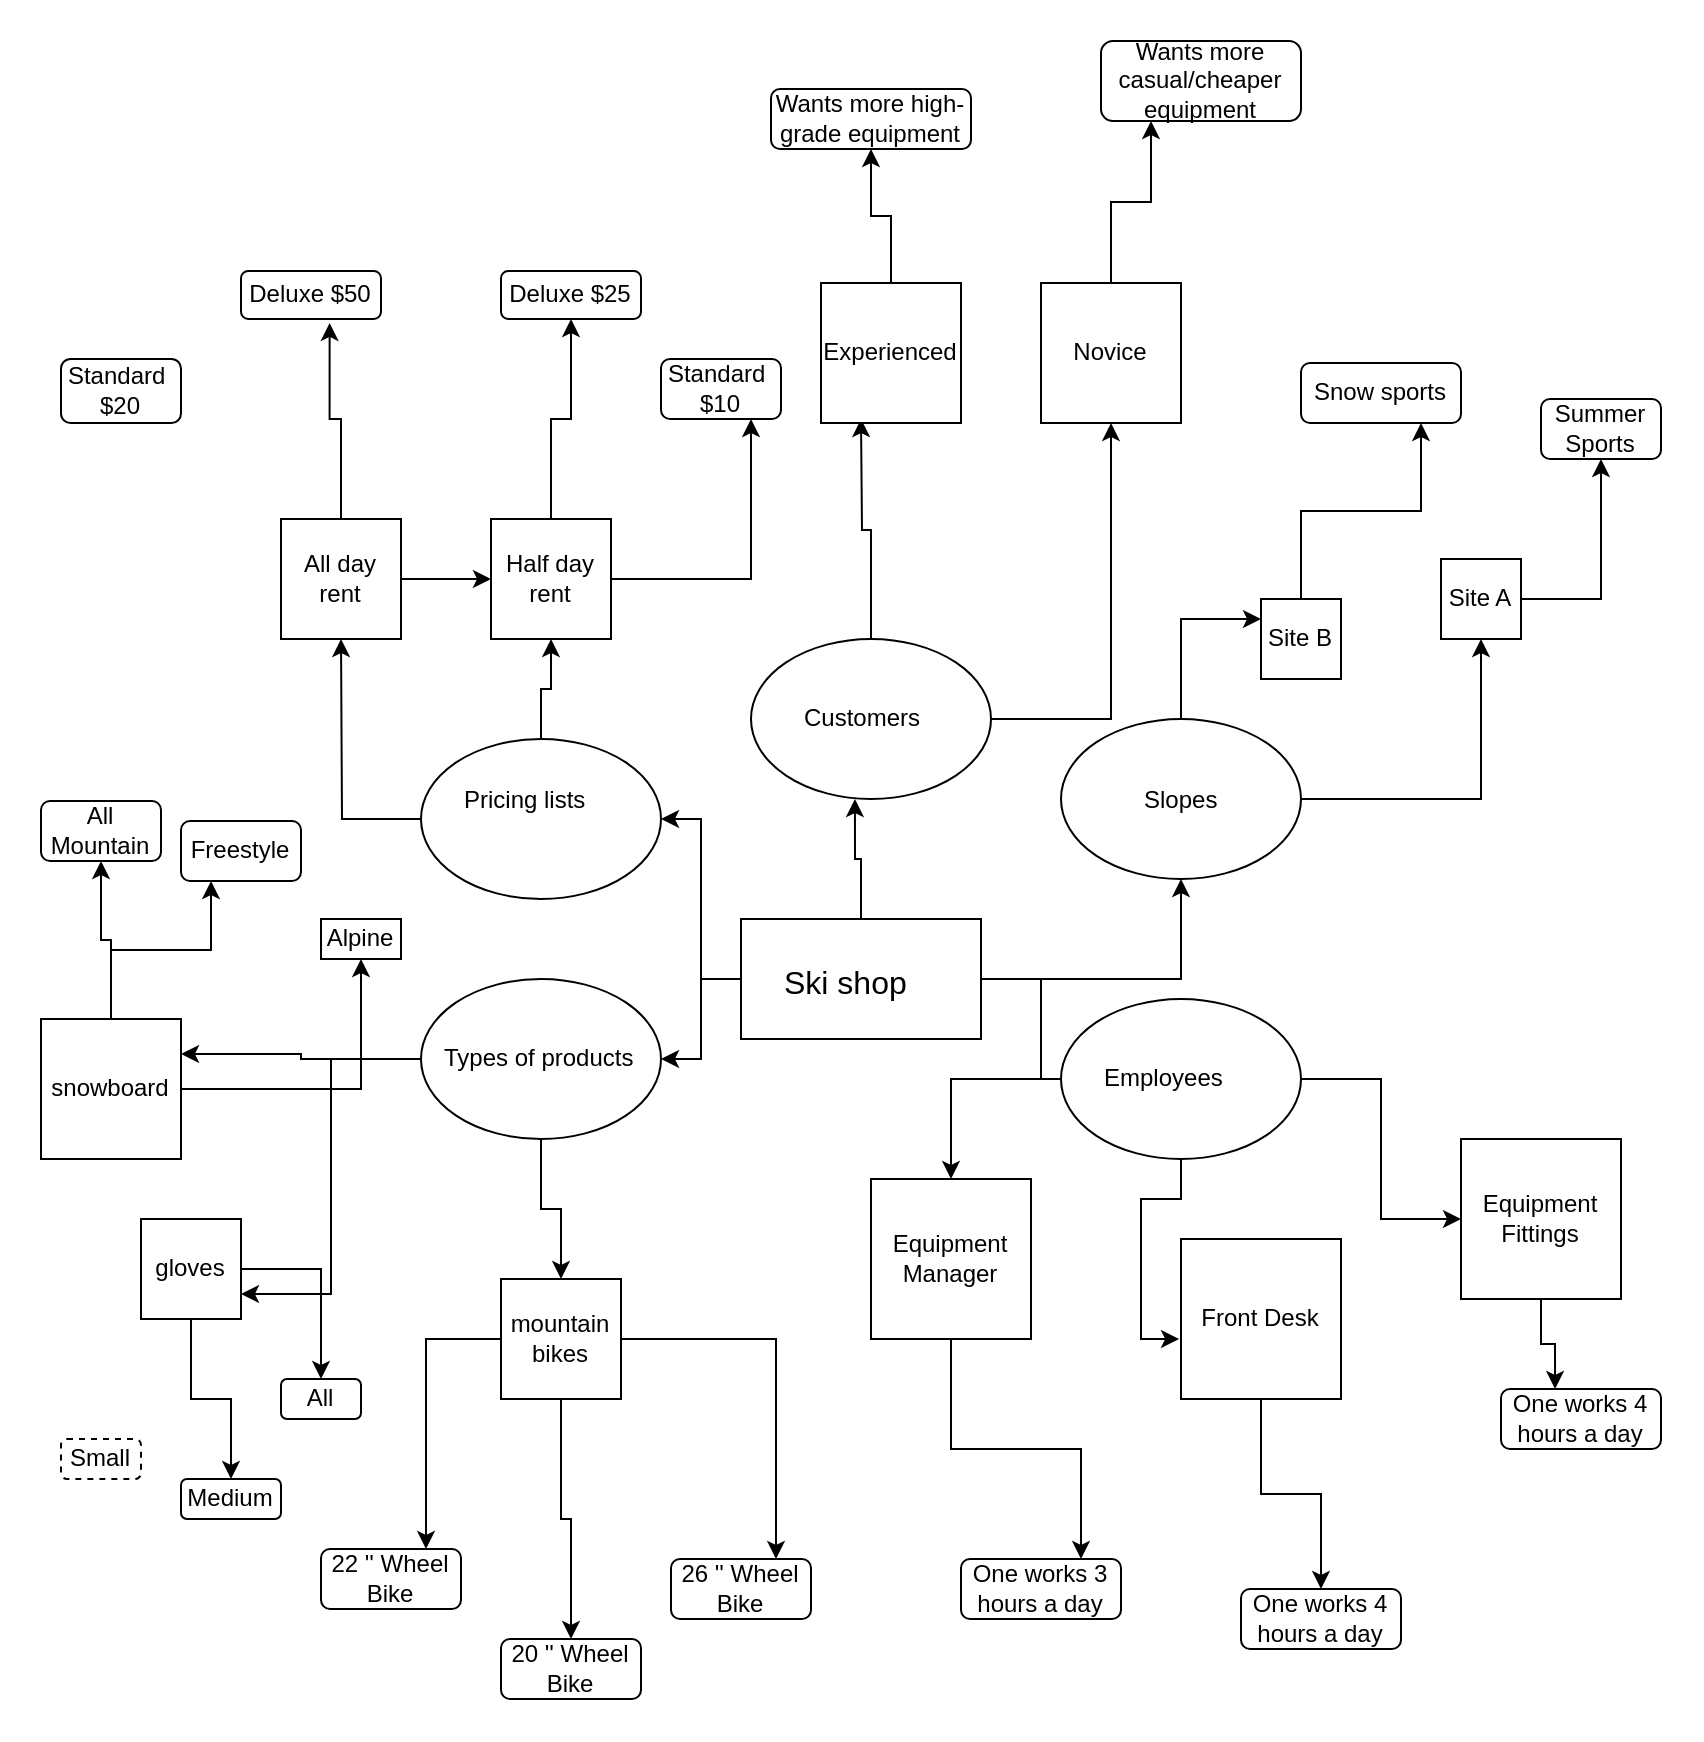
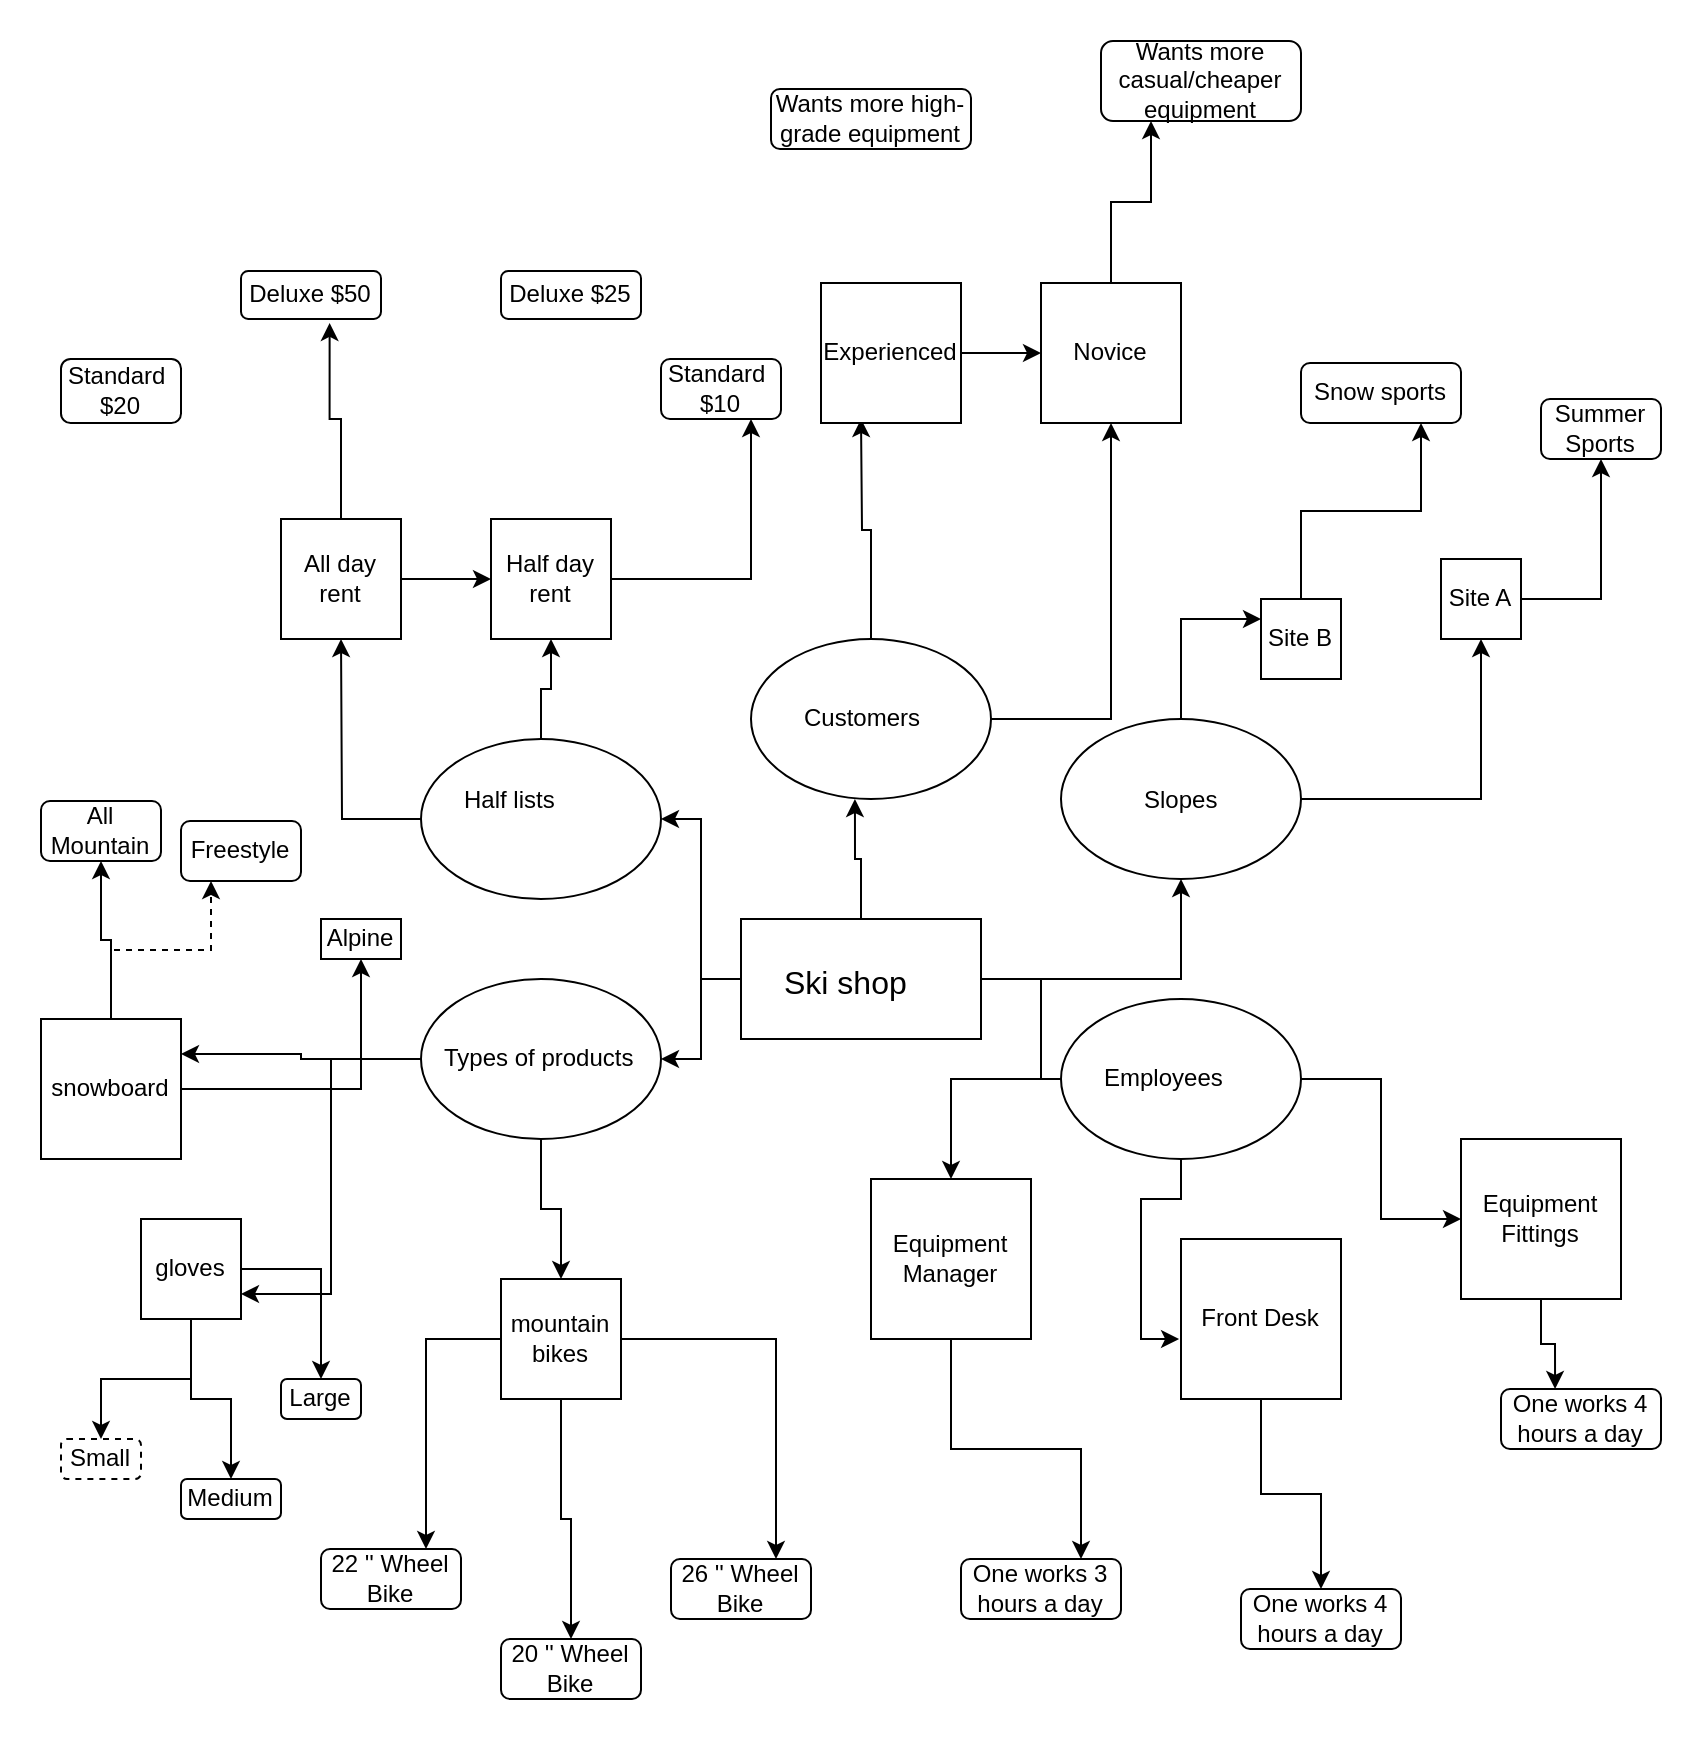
edge "Experienced" -> "Wants more high-grade equipment": now "Experienced" -> "Novice"
edge "Half day rent" -> "Deluxe $25": removed
node "Pricing lists": label "Pricing lists" -> "Half lists"
edge "snowboard" -> "Freestyle": style solid -> dashed
edge "gloves" -> "Small": added
node "All": label "All" -> "Large"
